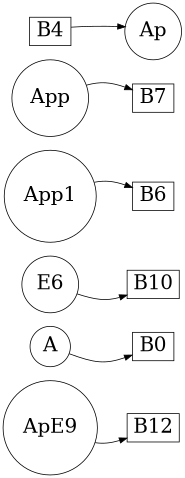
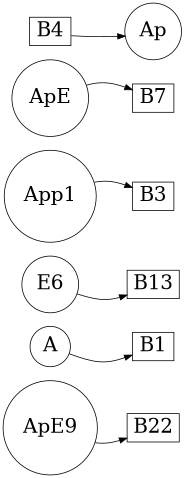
edge "B4" -> "Ap": reversed
node "App": label "App" -> "ApE"
node "B6": label "B6" -> "B3"
node "B10": label "B10" -> "B13"
node "B0": label "B0" -> "B1"
node "B12": label "B12" -> "B22"
